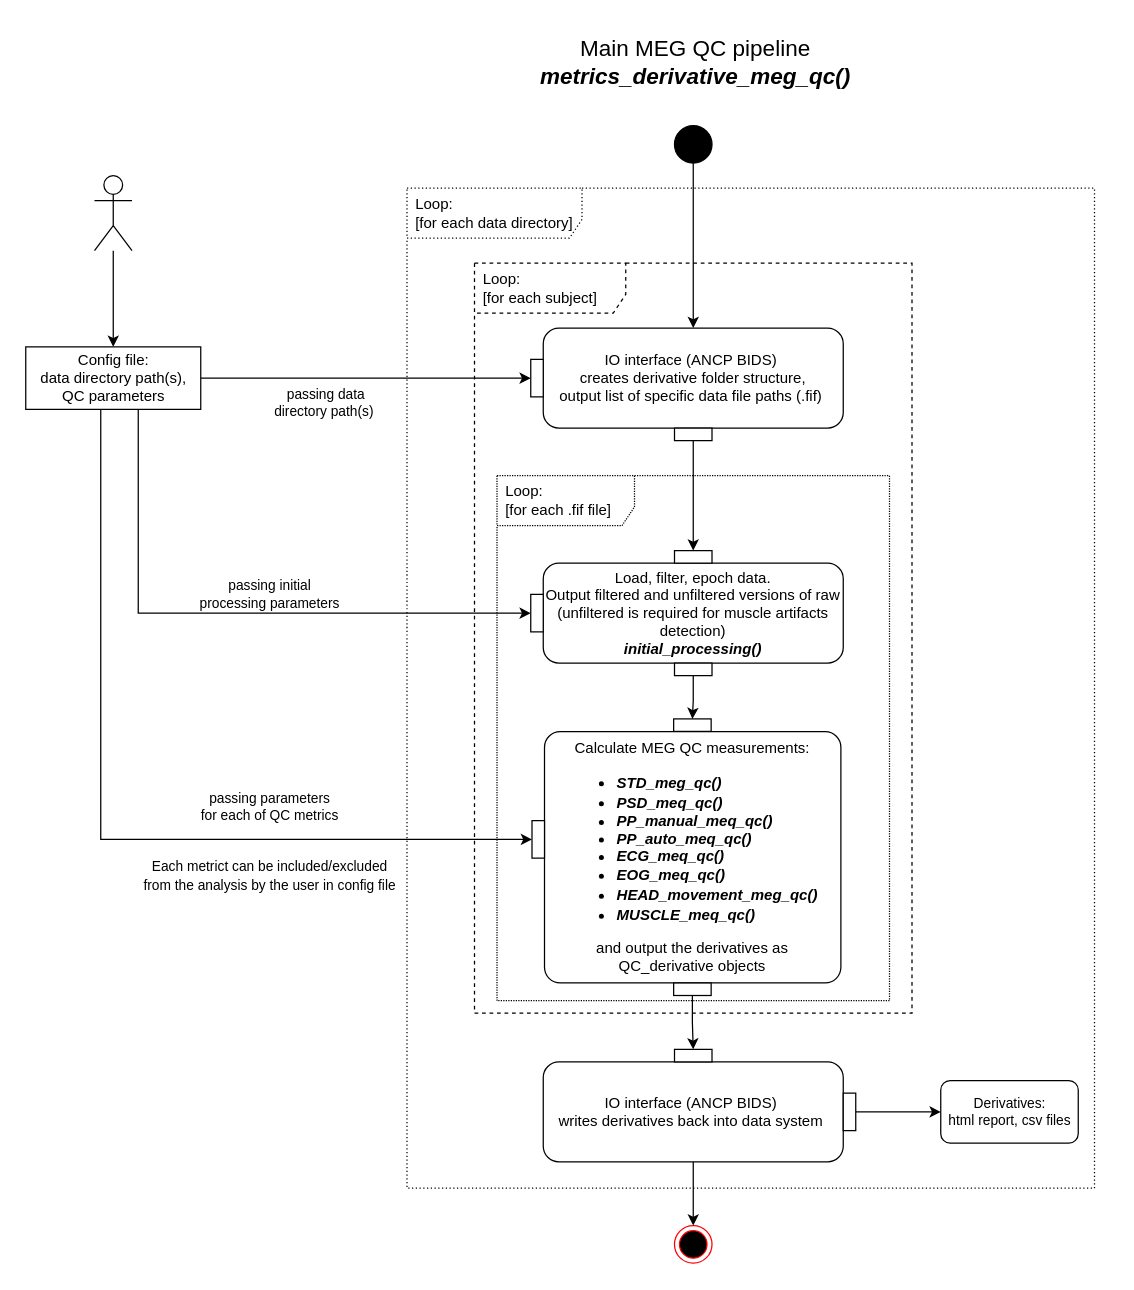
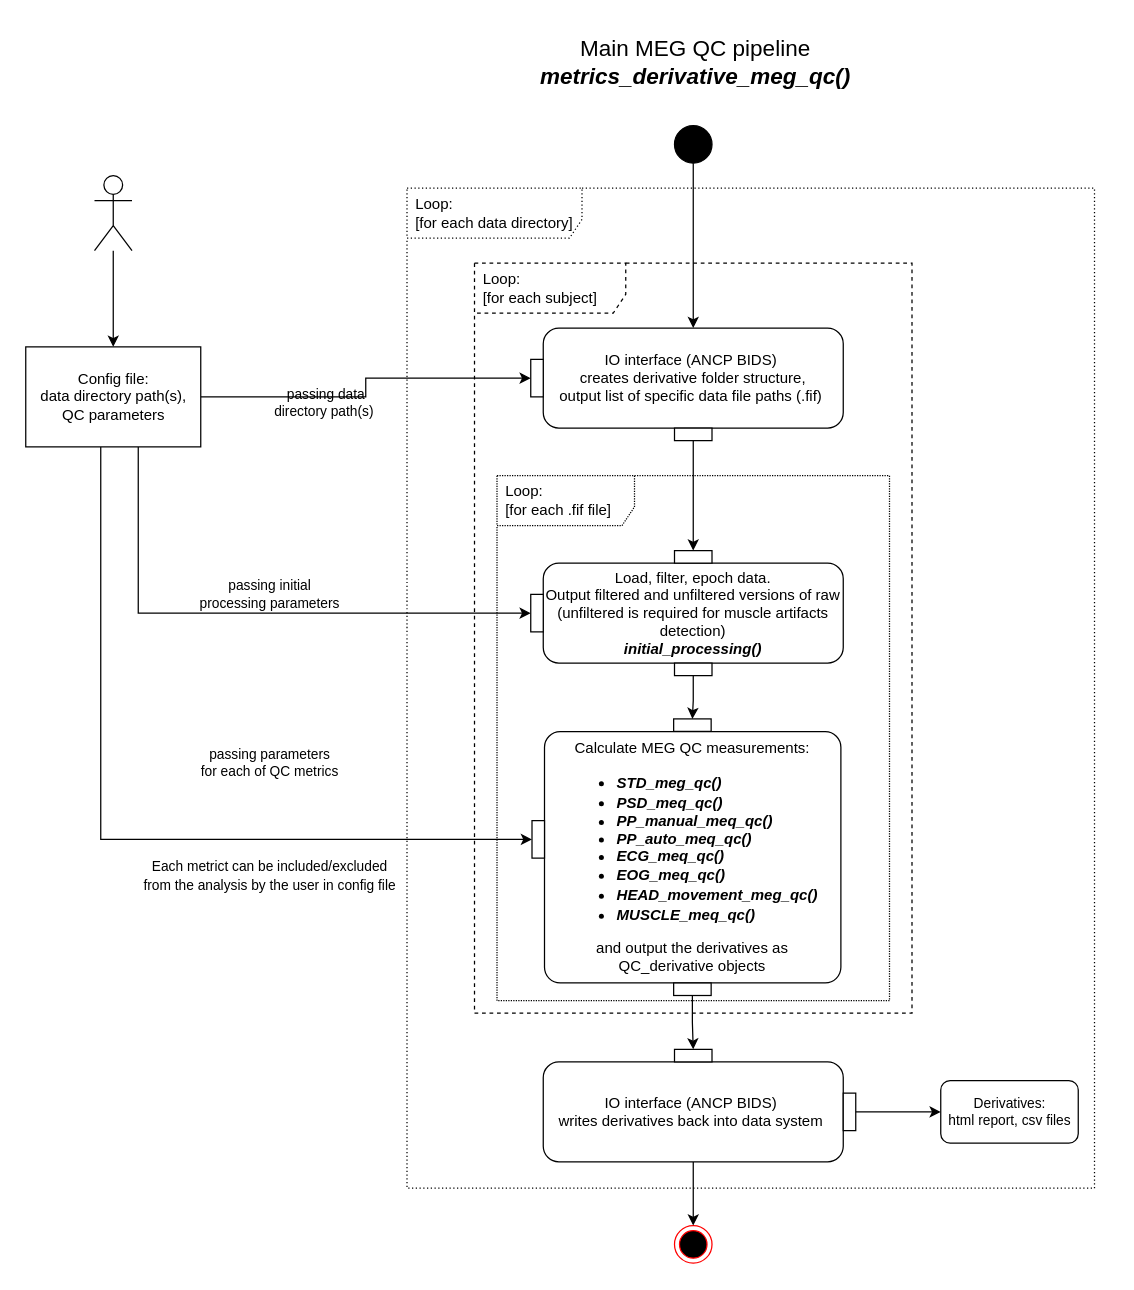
node "Config file: data directory path(s), QC parameters": size 175x63 -> 175x100
node "passing parameters for each of QC metrics": moved (269, 807) -> (269, 763)
